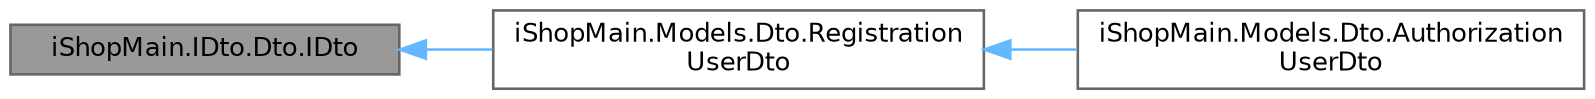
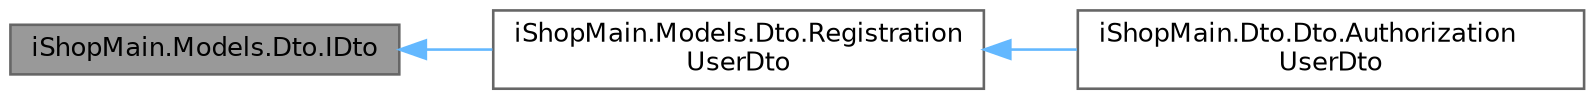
node "iShopMain.IDto.Dto.IDto": label "iShopMain.IDto.Dto.IDto" -> "iShopMain.Models.Dto.IDto"
node "iShopMain.Models.Dto.Authorization UserDto": label "iShopMain.Models.Dto.Authorization UserDto" -> "iShopMain.Dto.Dto.Authorization UserDto"
